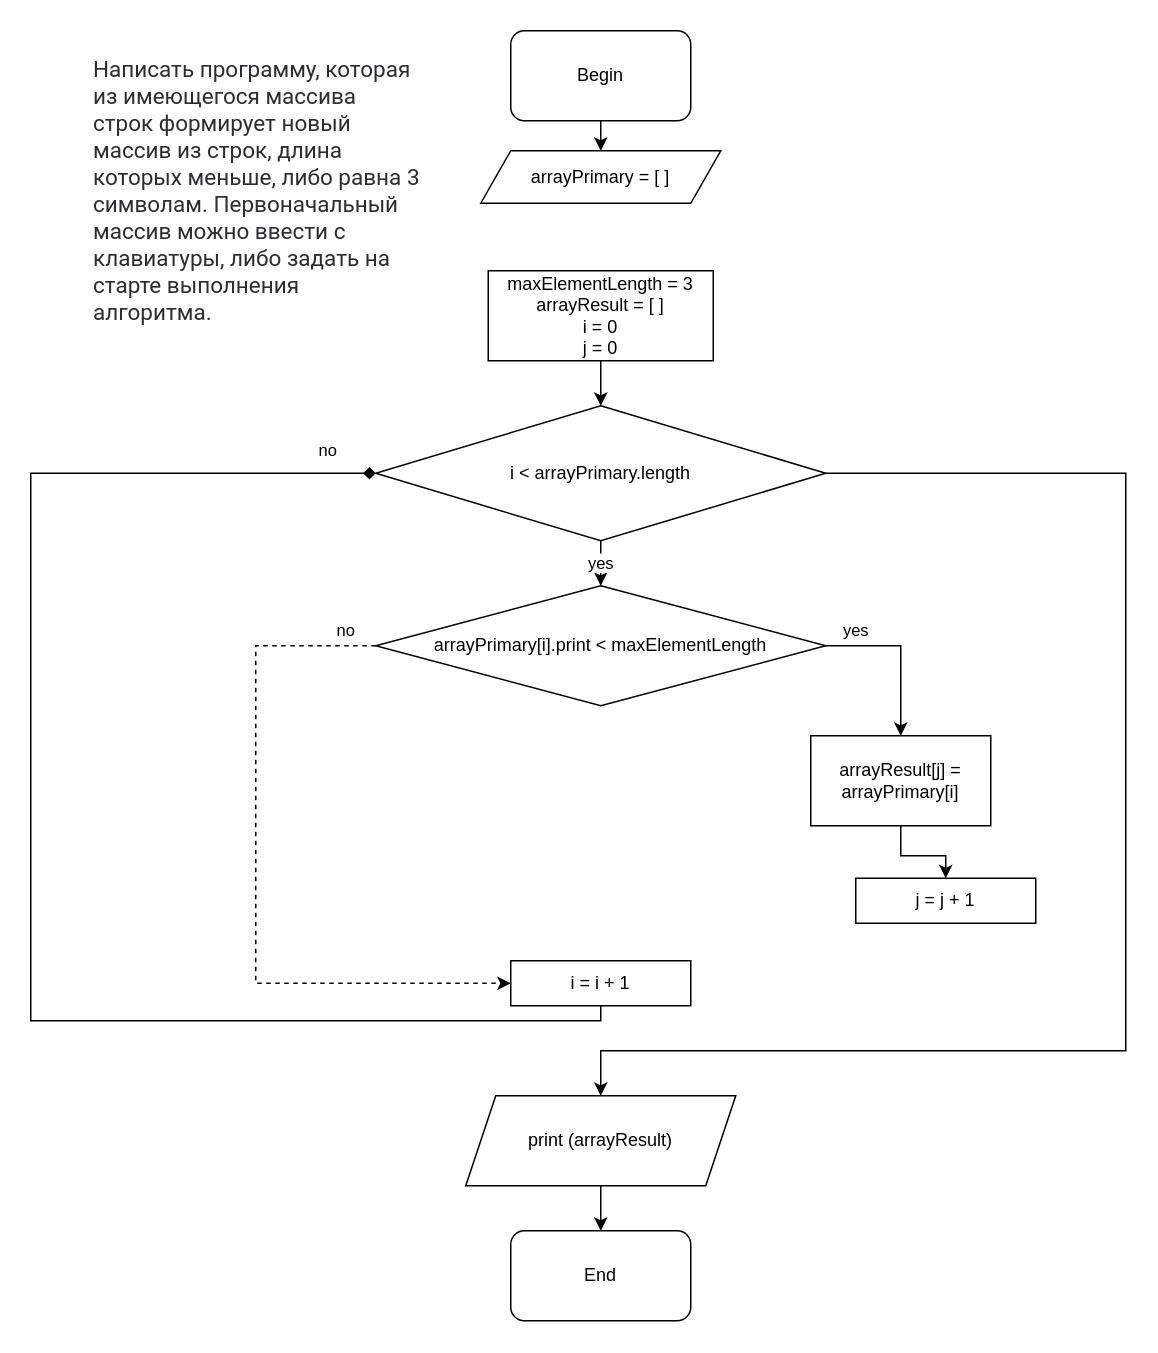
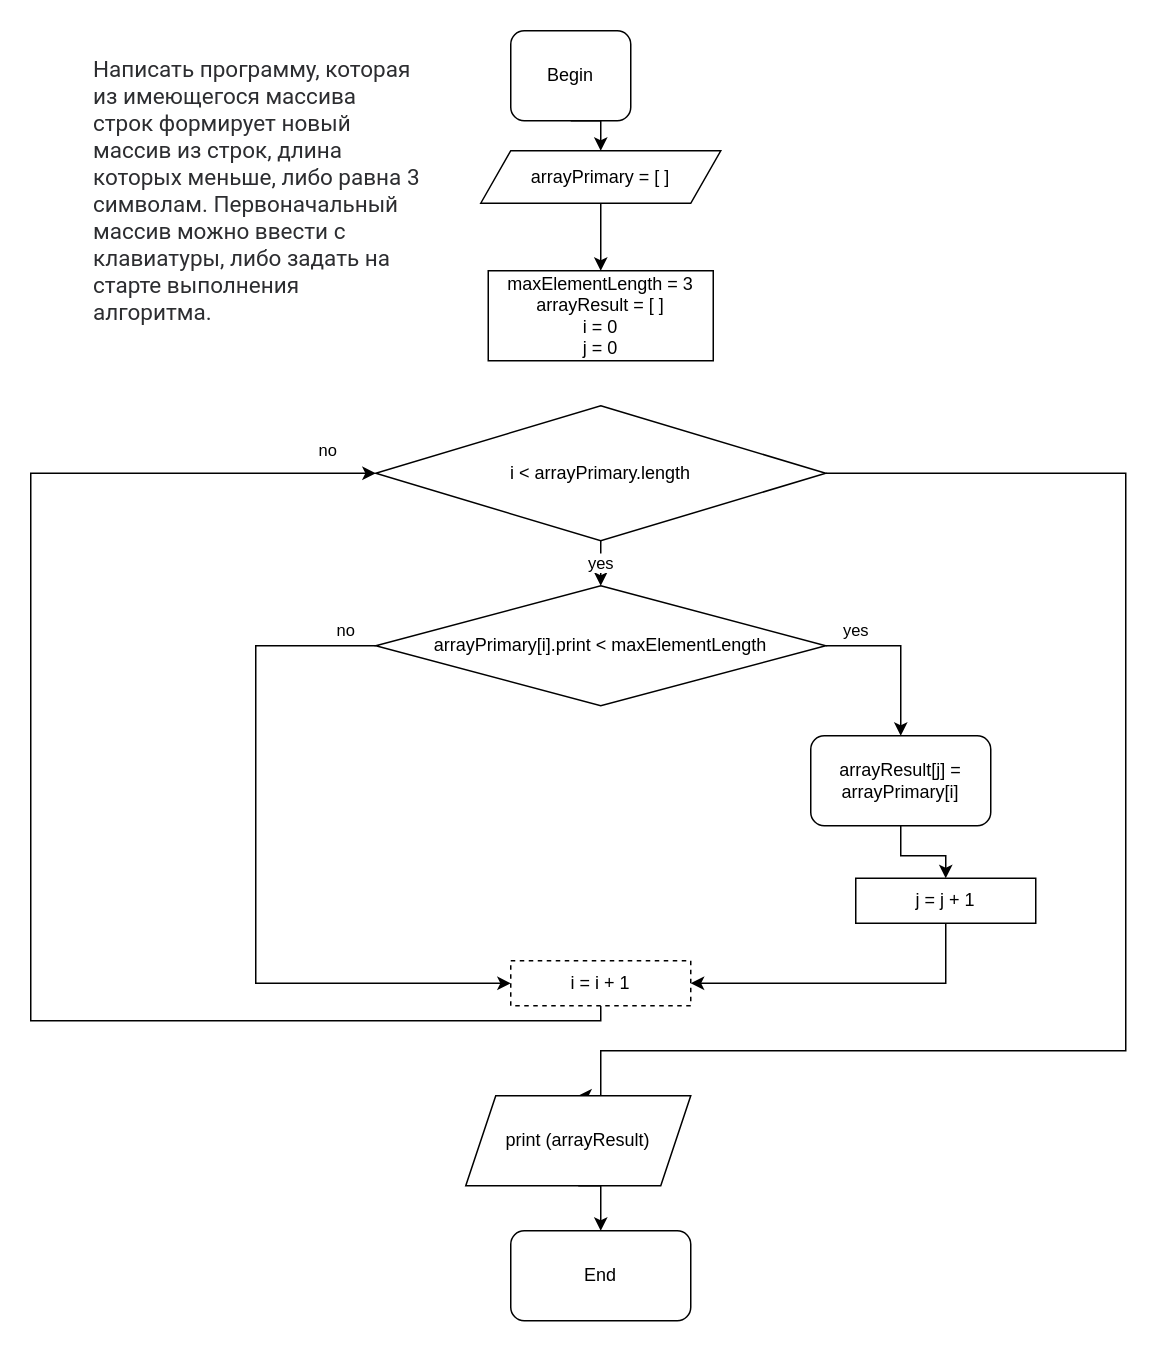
node "Begin": size 180x90 -> 120x90
edge "arrayPrimary = [ ]" -> "maxElementLength = 3 arrayResult = [ ] i = 0 j = 0": added
edge "maxElementLength = 3 arrayResult = [ ] i = 0 j = 0" -> "i < arrayPrimary.length": removed
edge "i = i + 1" -> "i < arrayPrimary.length": arrowhead diamond -> classic
node "arrayResult[j] = arrayPrimary[i]": shape rectangle -> rounded rectangle
edge "arrayPrimary[i].print < maxElementLength" -> "i = i + 1": style dashed -> solid
node "i = i + 1": style solid -> dashed
edge "j = j + 1" -> "i = i + 1": added
node "print (arrayResult)": size 270x90 -> 225x90
